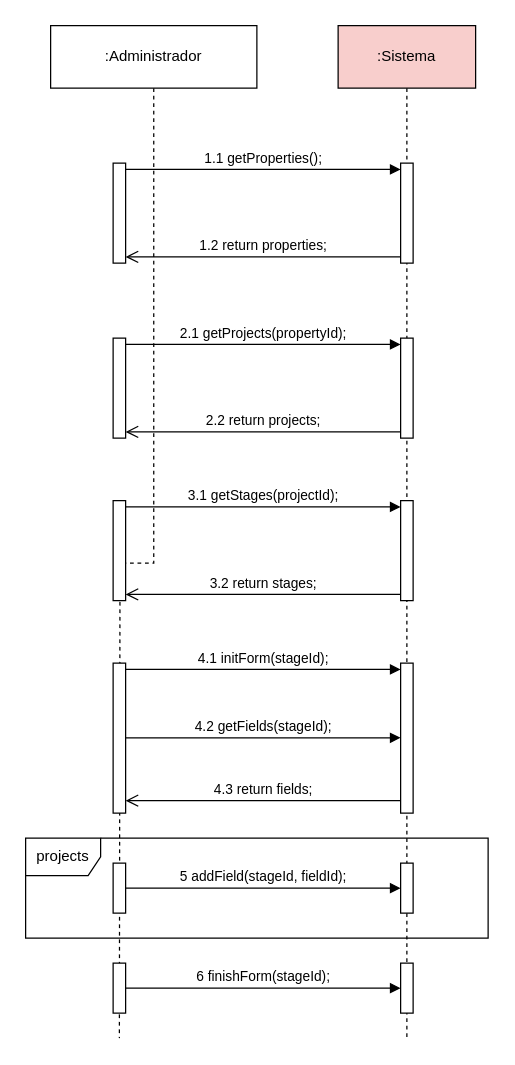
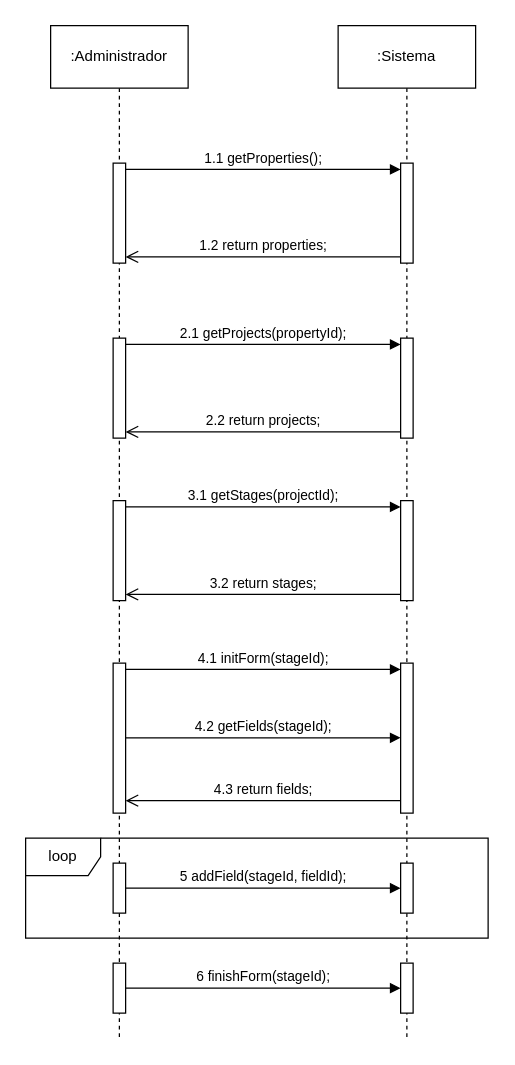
node ":Administrador": size 206x63 -> 138x63
node ":Sistema": fillcolor #f8cecc -> #ffffff
node "projects": label "projects" -> "loop"
